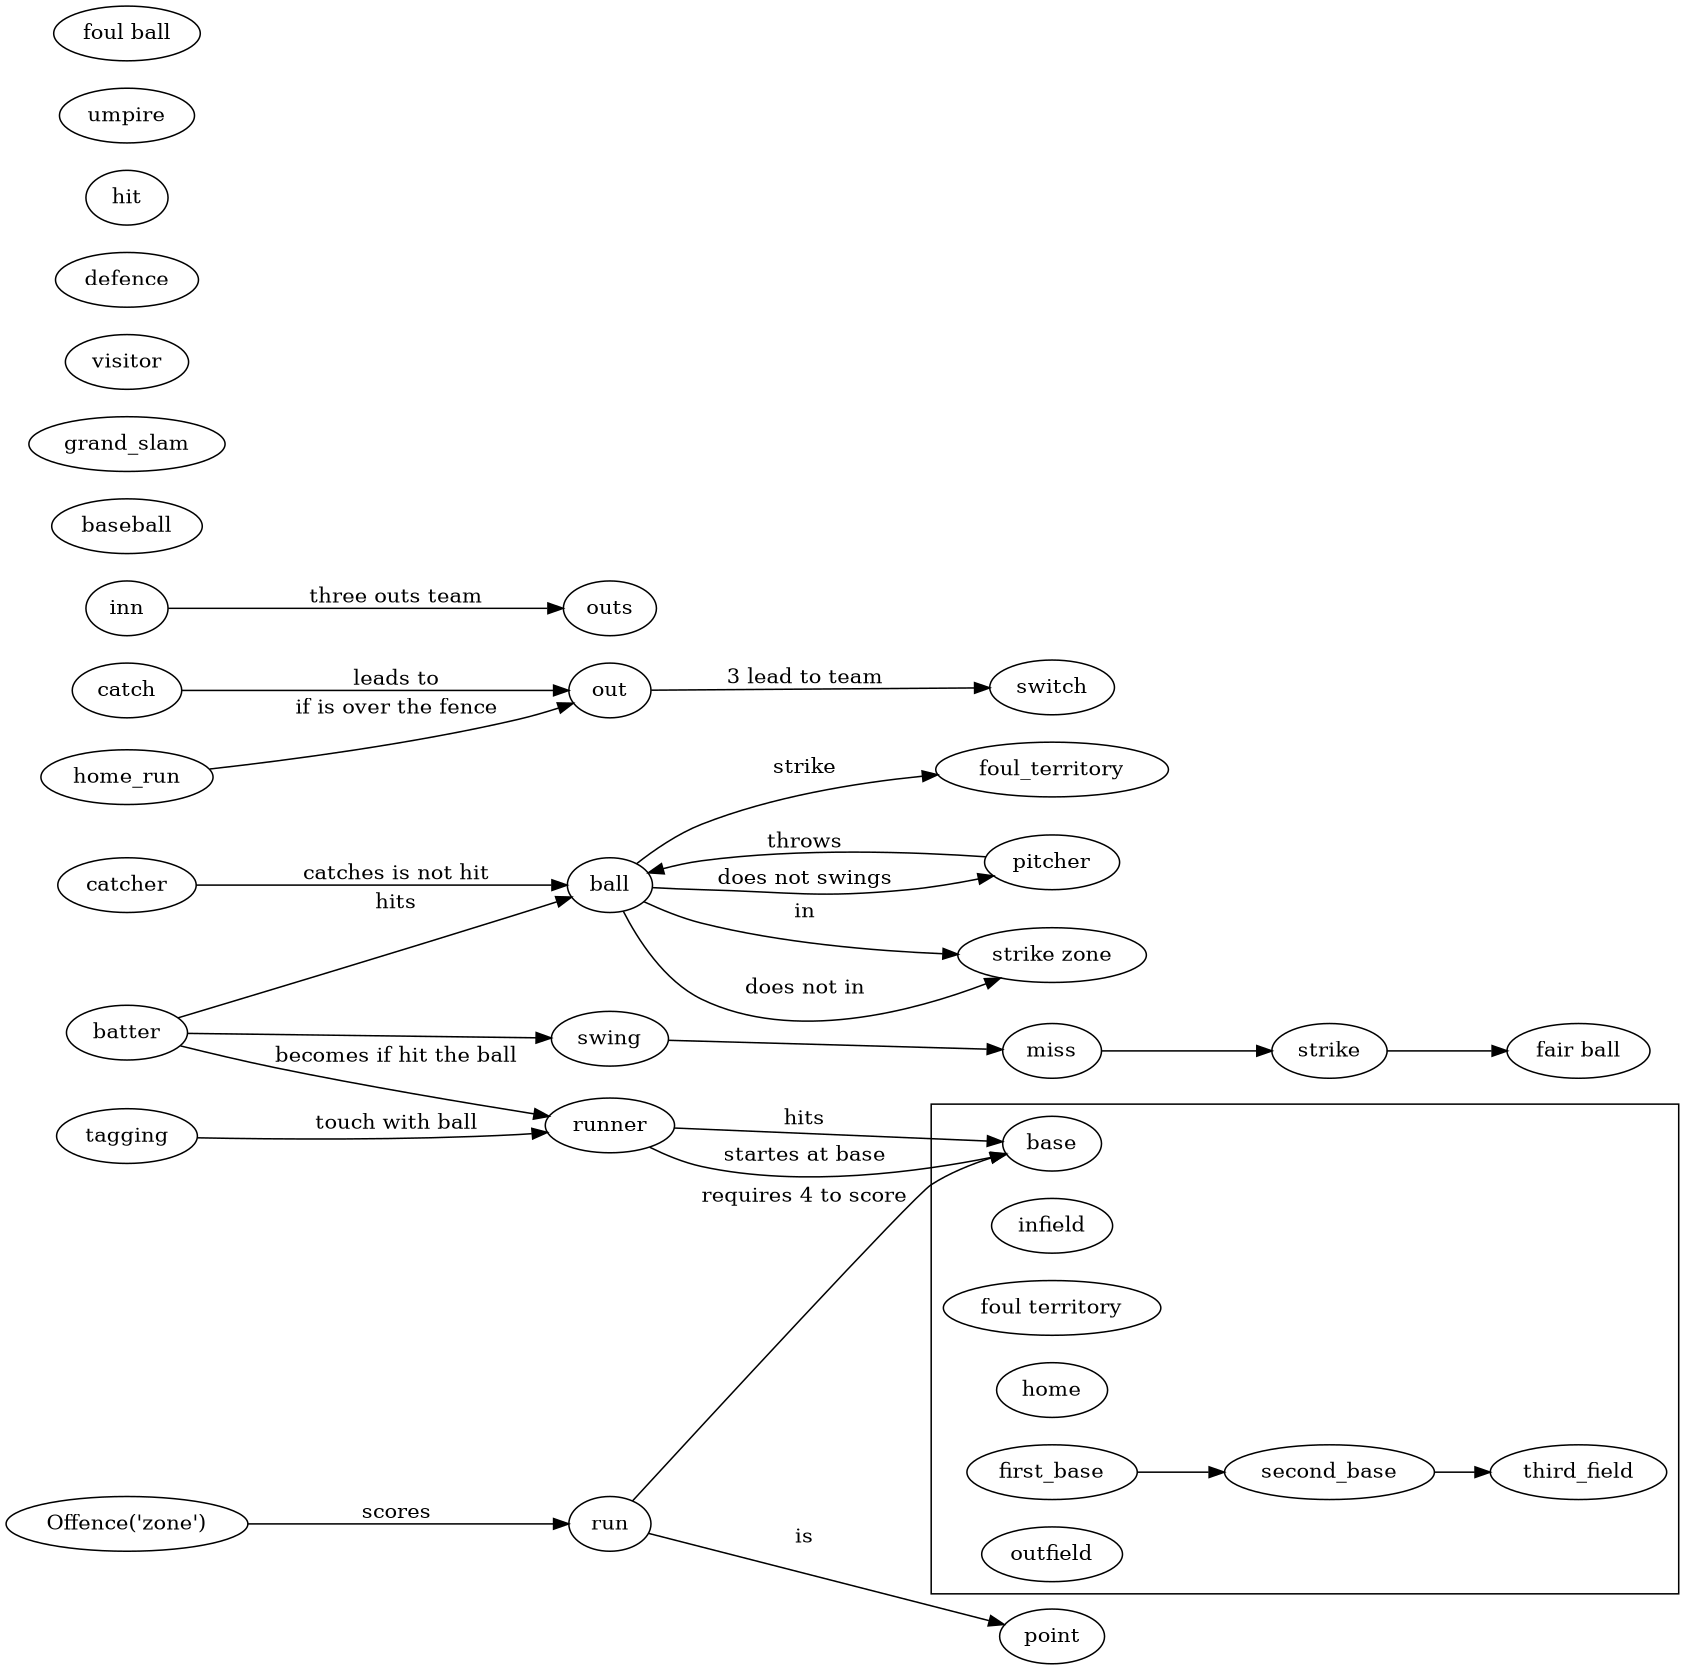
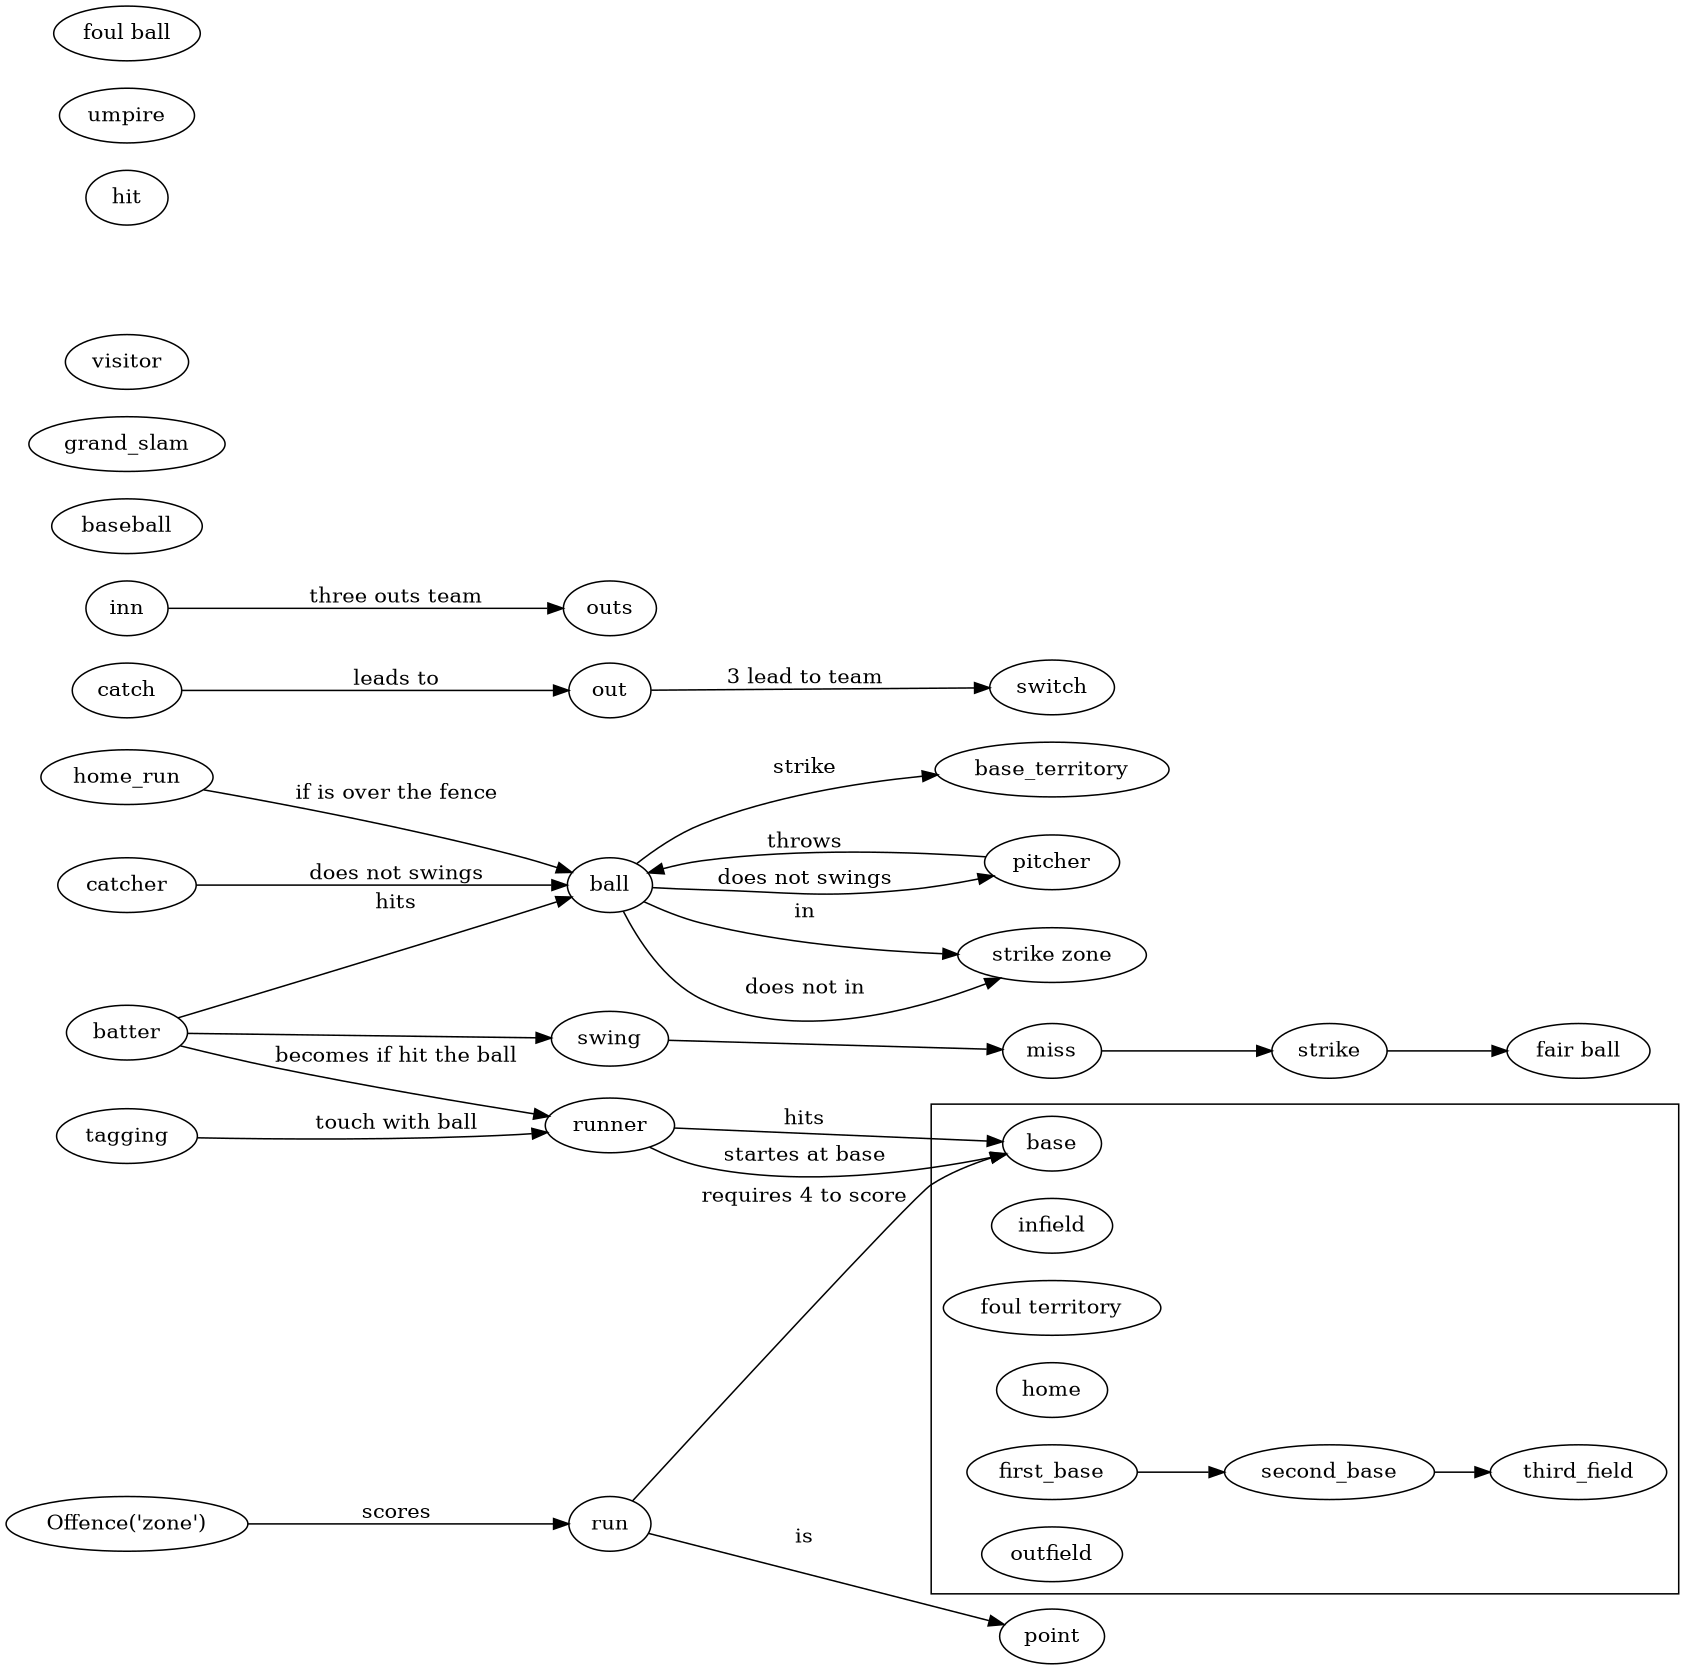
node "defence": removed
edge "home_run" -> "out": now "home_run" -> "ball"
node "foul_territory": label "foul_territory" -> "base_territory"
edge "catcher" -> "ball": label "catches is not hit" -> "does not swings"
